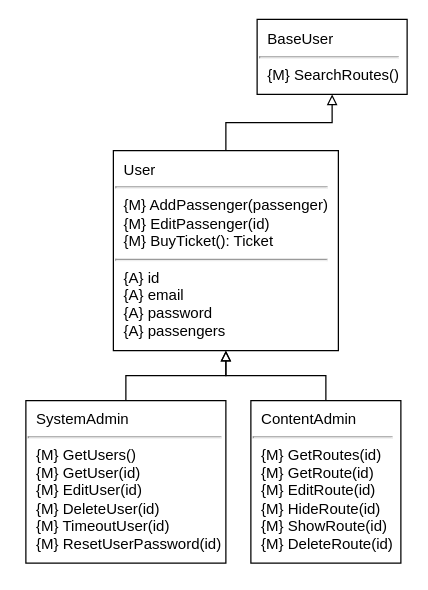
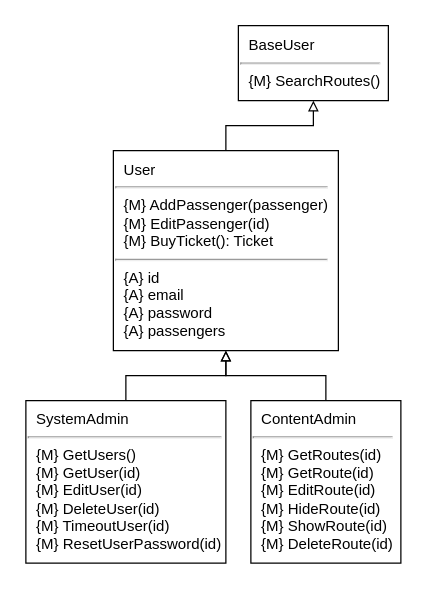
node "BaseUser {M} SearchRoutes()": moved (332, 57) -> (313, 63)
